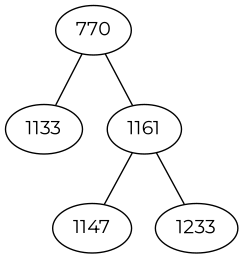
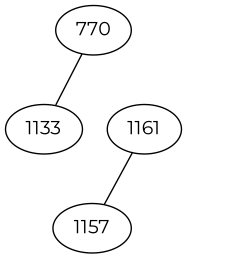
edge "770" -- "1161": removed
node "1147": label "1147" -> "1157"
node "1233": removed
